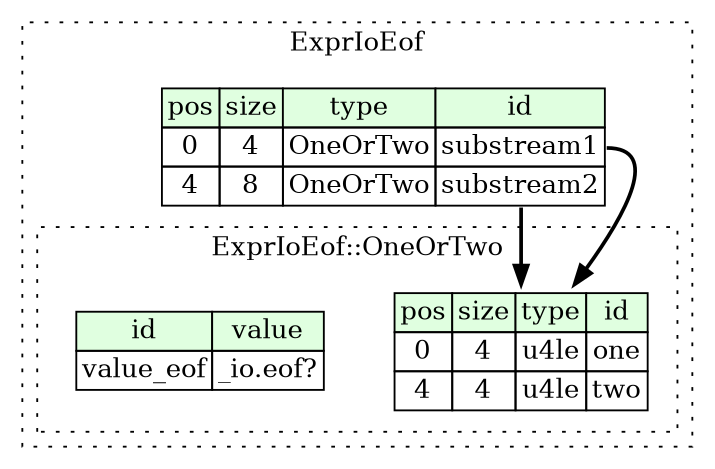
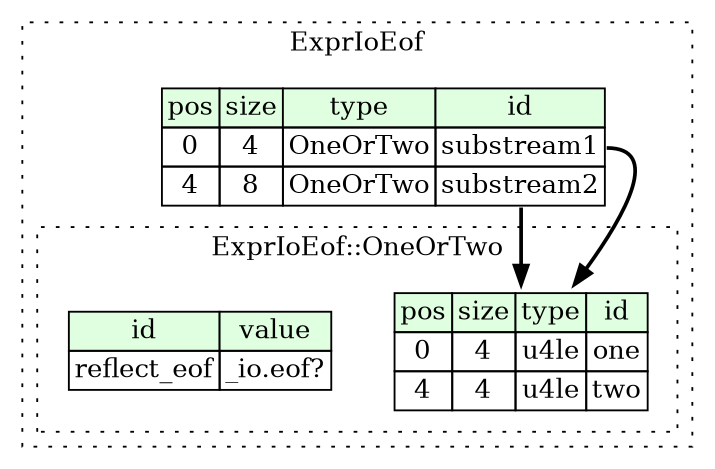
node "id": text "value_eof" -> "reflect_eof"
